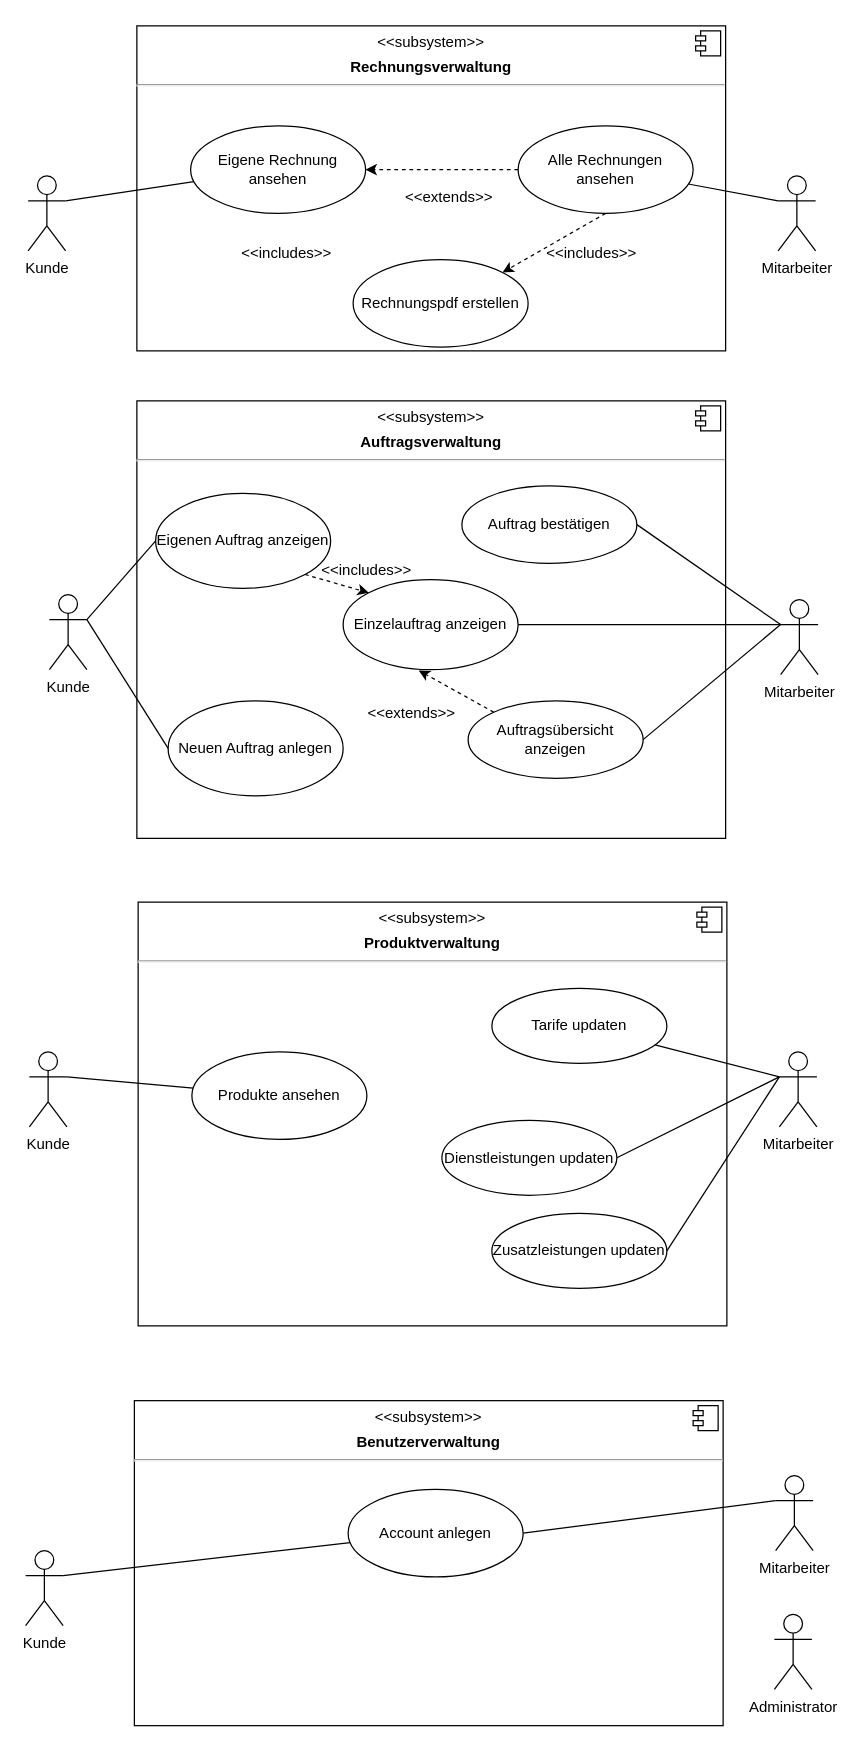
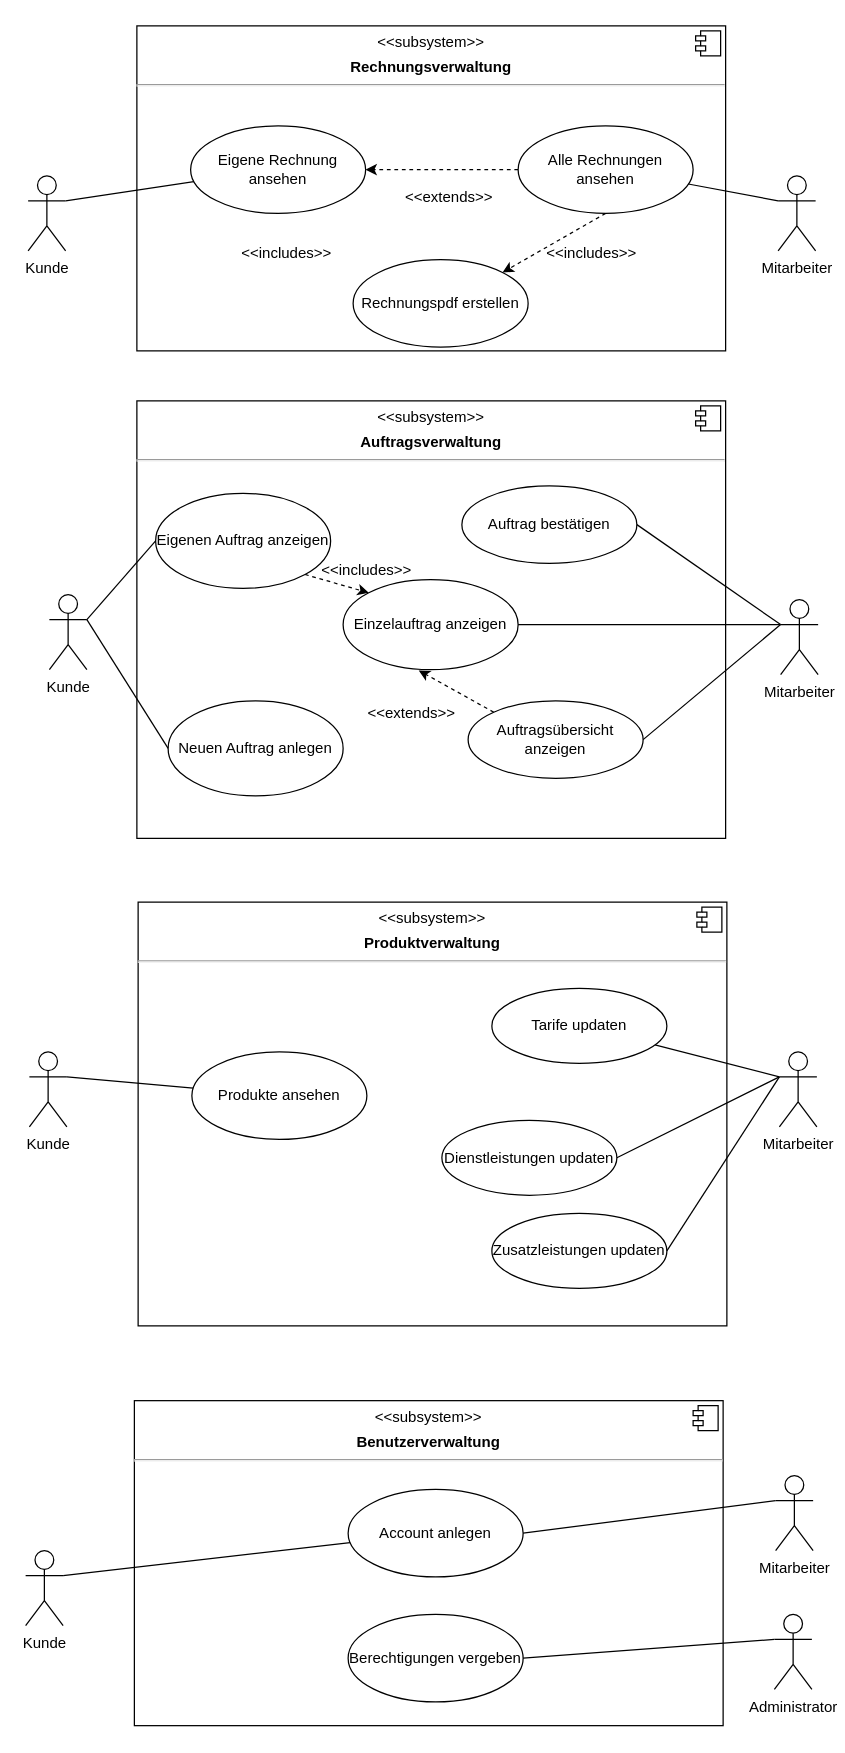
edge "Administrator" -- "Berechtigungen vergeben": added
node "Berechtigungen vergeben": added
